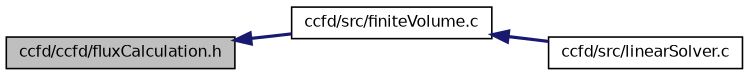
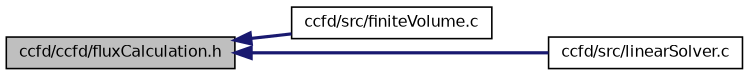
edge "ccfd/src/linearSolver.c" -> "ccfd/src/finiteVolume.c": now "ccfd/src/linearSolver.c" -> "ccfd/ccfd/fluxCalculation.h"
